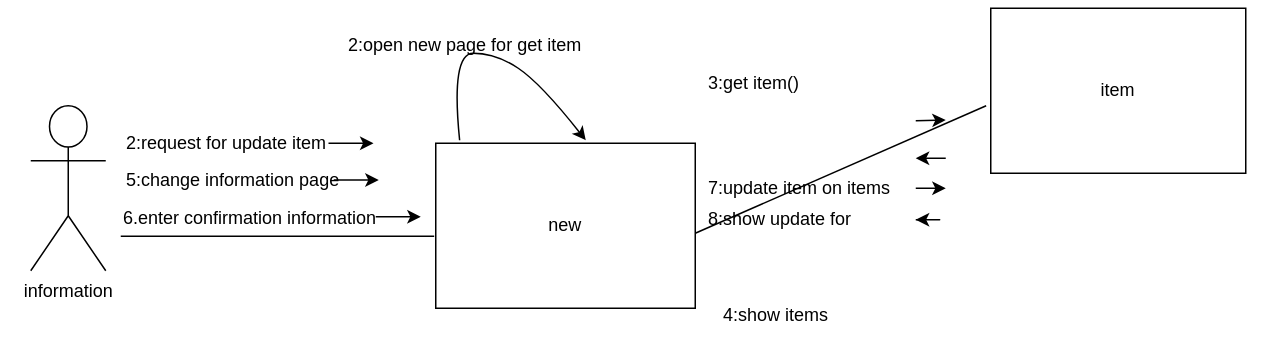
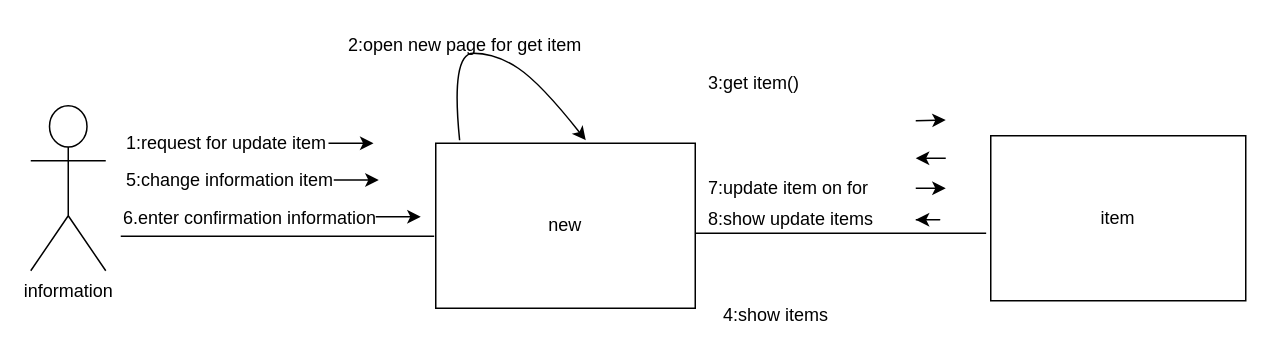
node "item": moved (1118, 91) -> (1118, 218)
node "2:request for update item": label "2:request for update item" -> "1:request for update item"
node "5:change information page": label "5:change information page" -> "5:change information item"
node "7:update item on items": label "7:update item on items" -> "7:update item on for"
node "8:show update for": label "8:show update for" -> "8:show update items"
